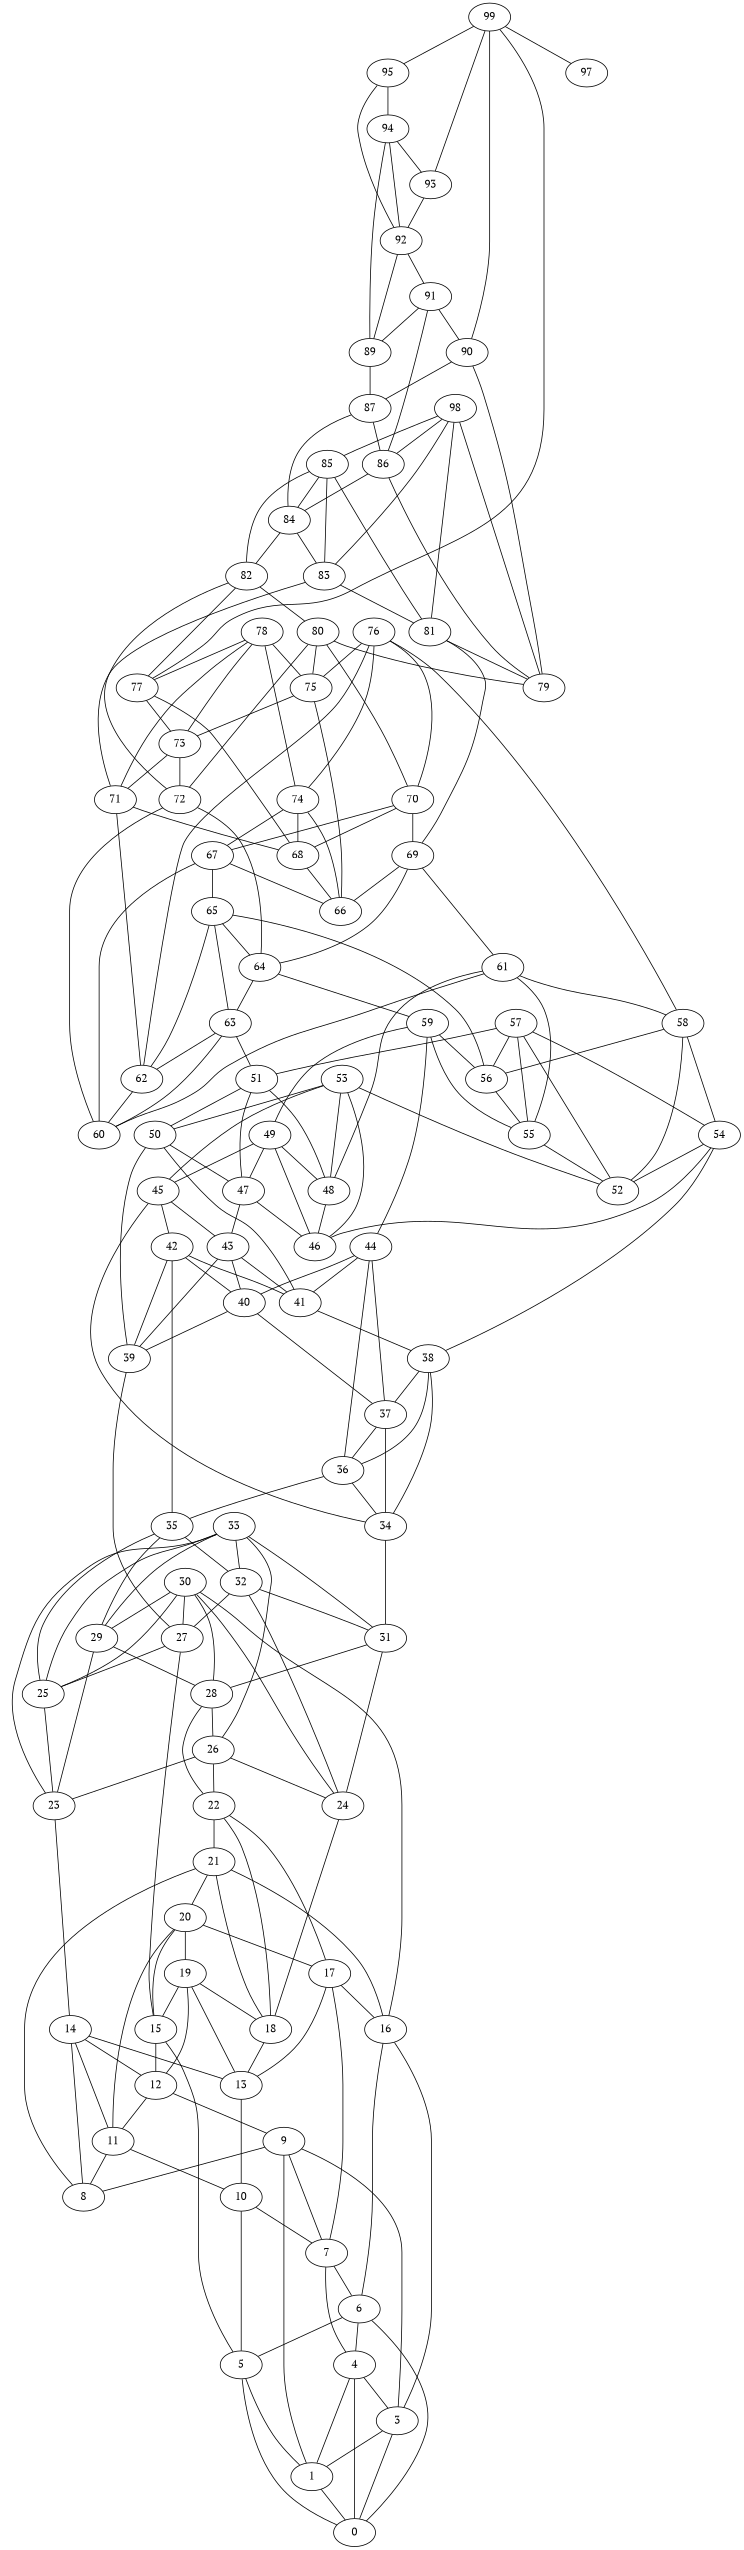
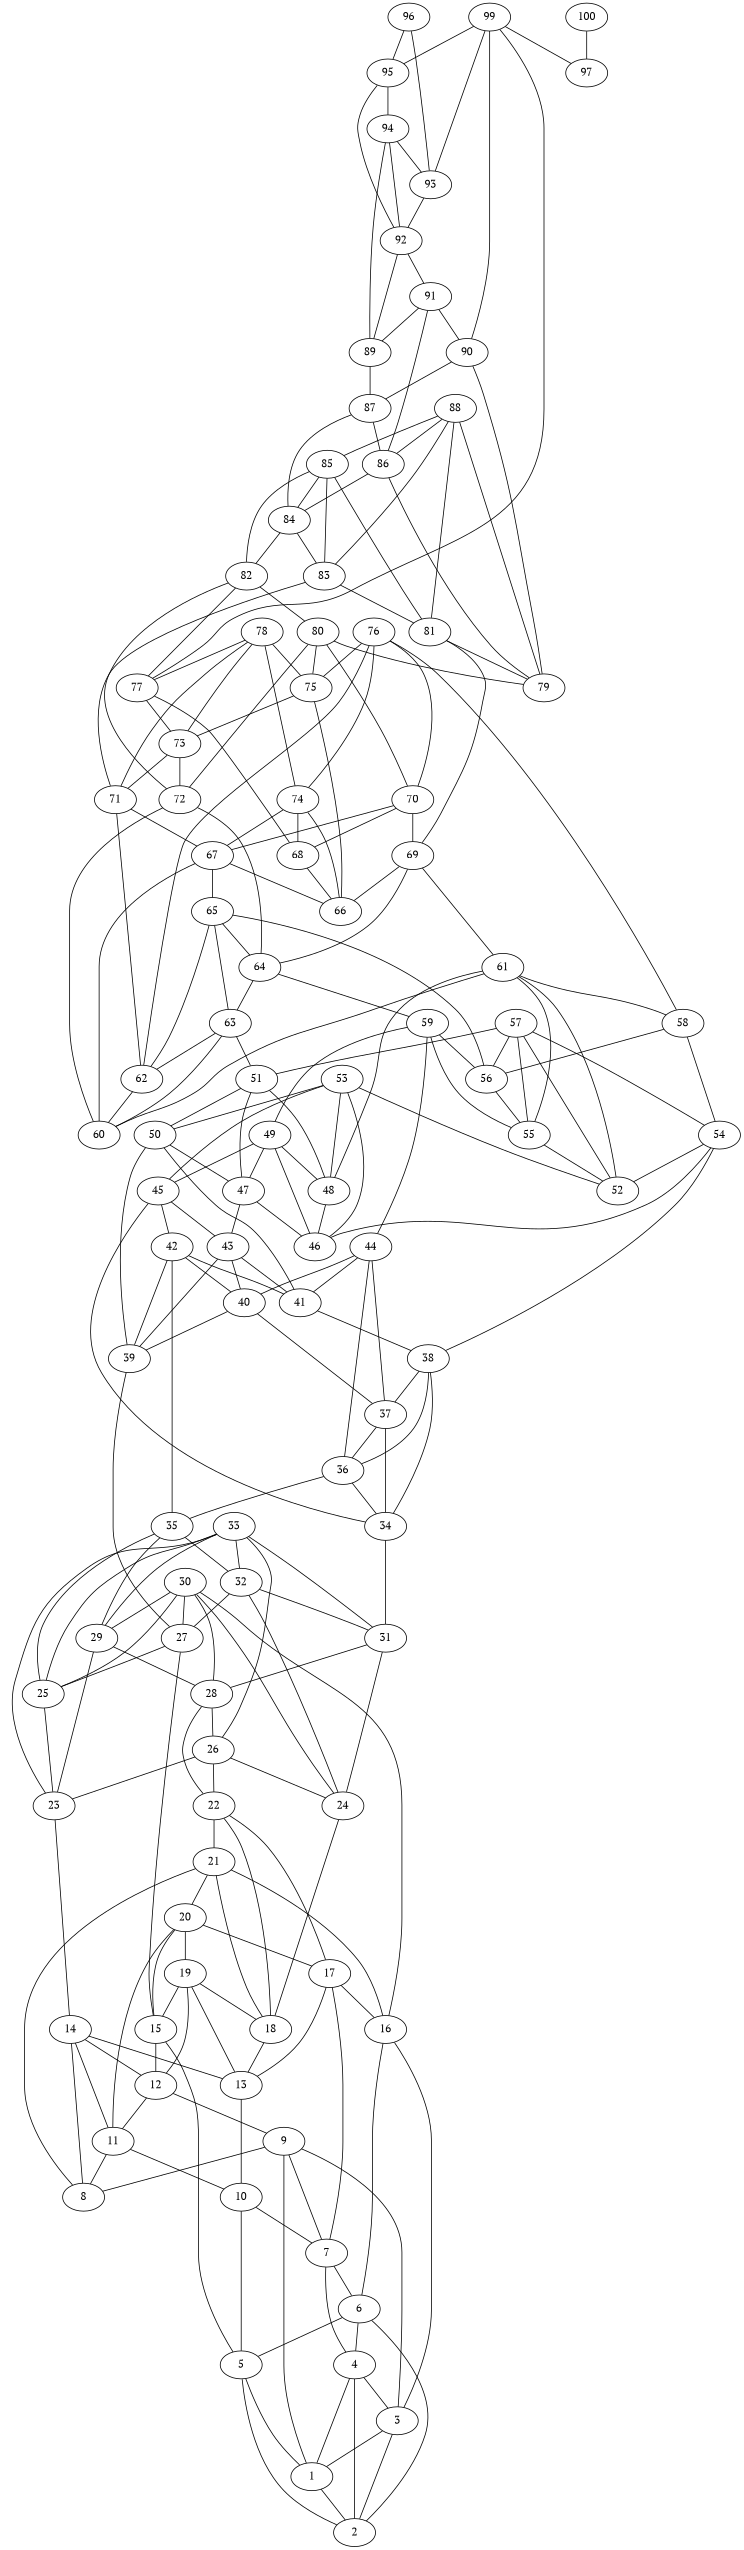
node "96": added
node "100": added
node "98": label "98" -> "88"
edge "71" -- "68": now "71" -- "67"
edge "58" -- "52": now "61" -- "52"
node "0": label "0" -> "2"
